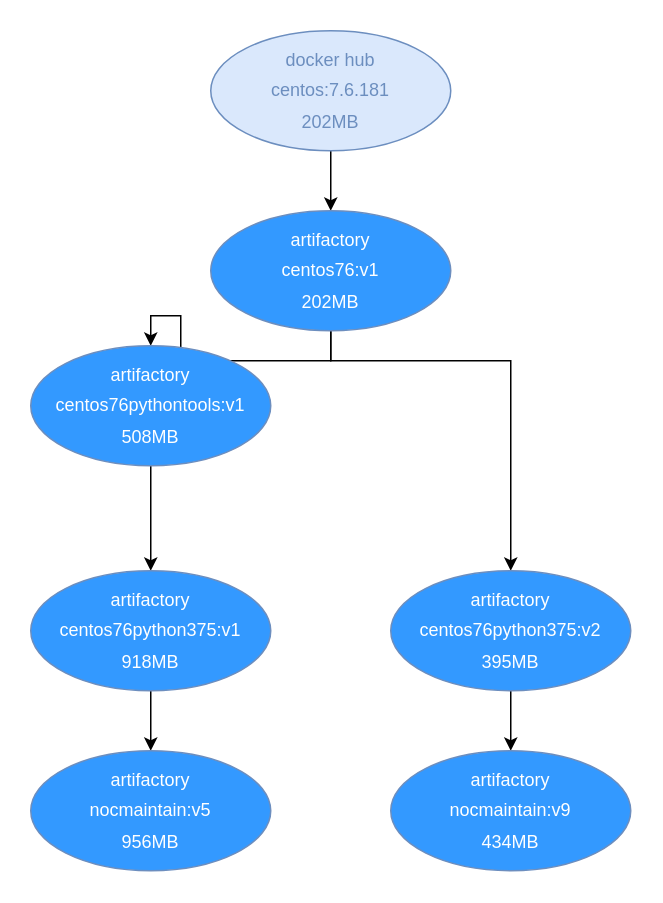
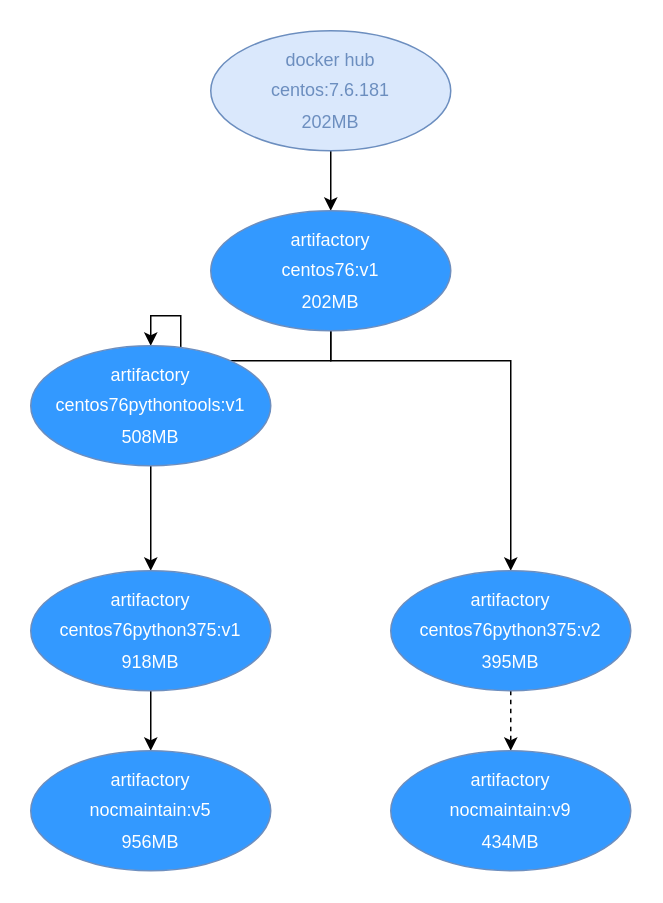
edge "artifactory centos76python375:v2 395MB" -> "artifactory nocmaintain:v9 434MB": style solid -> dashed
